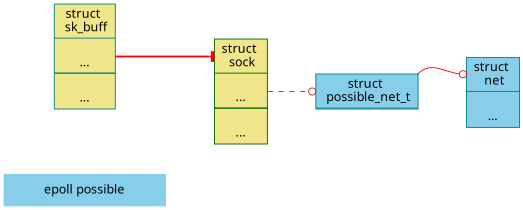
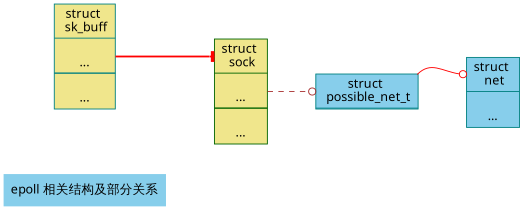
node "epoll possible": label "epoll possible" -> "epoll 相关结构及部分关系"
